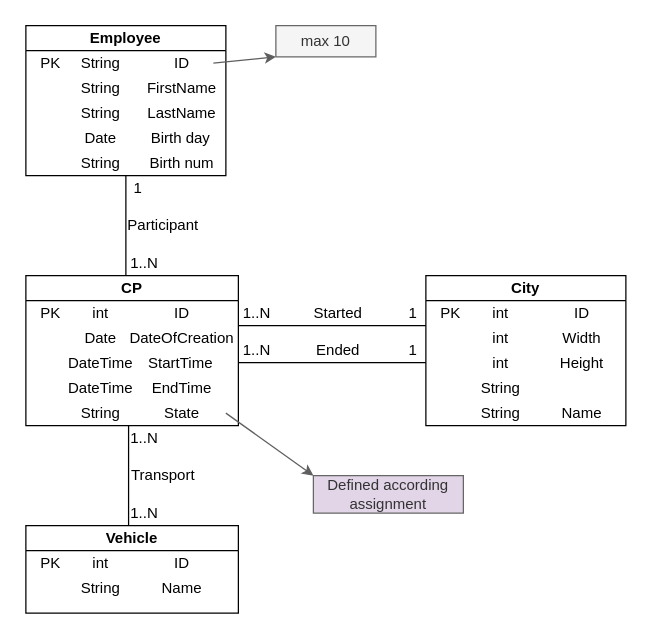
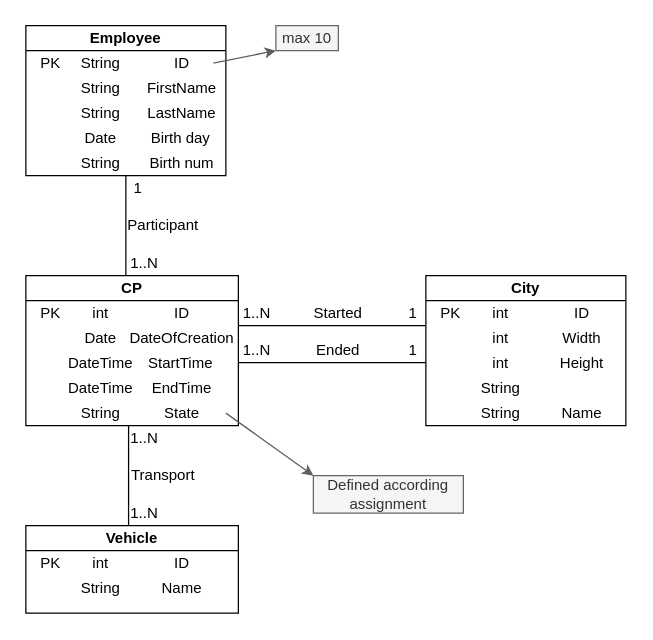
node "max 10": size 100x31 -> 63x25
node "Defined according assignment": fillcolor #e1d5e7 -> #f5f5f5
